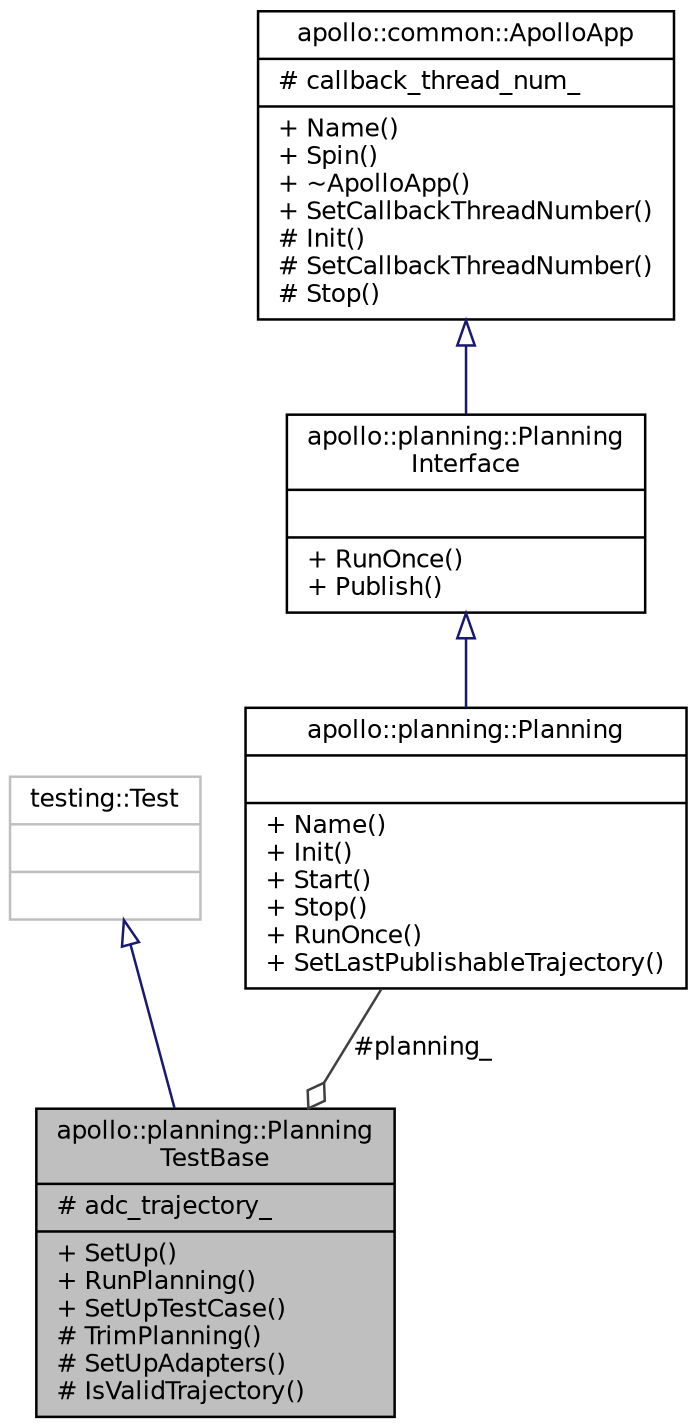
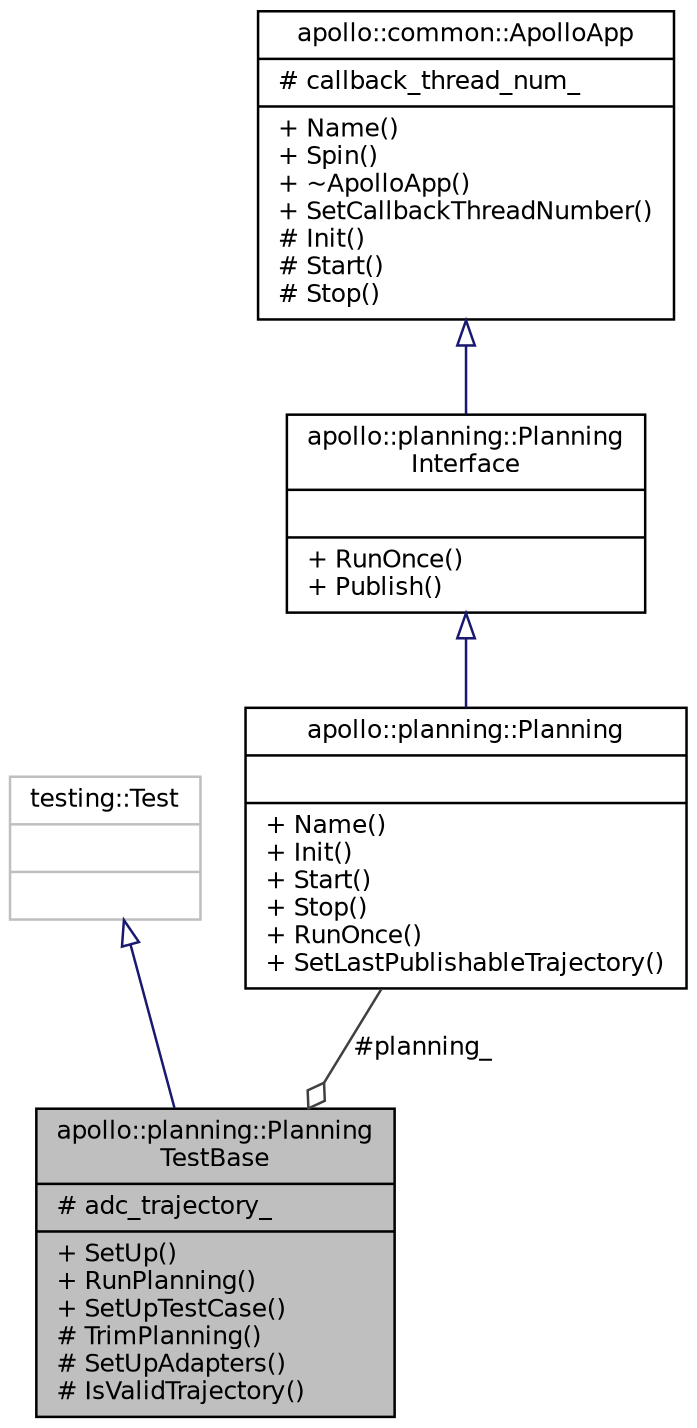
node "apollo::common::ApolloApp": text "# SetCallbackThreadNumber()" -> "# Start()"
